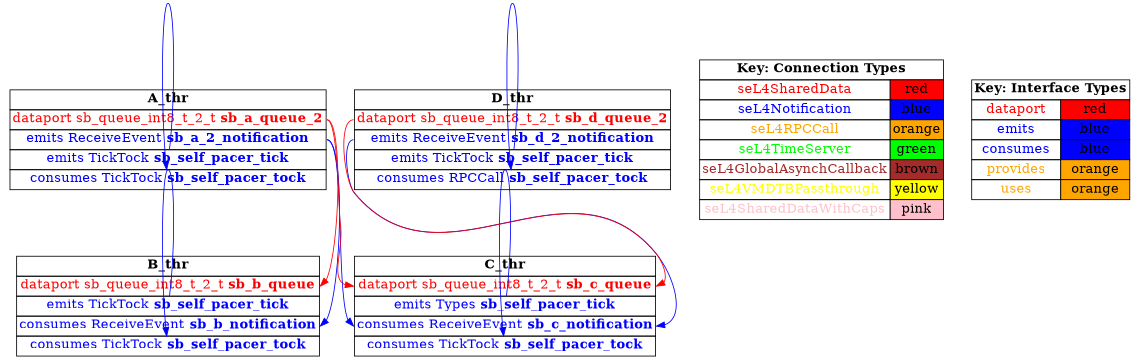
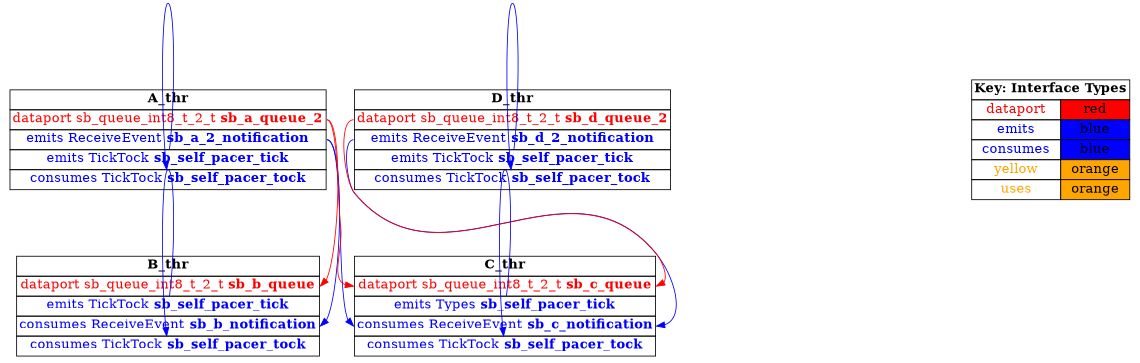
node "Key: Connection Types": removed
node "Key: Interface Types": text "provides" -> "yellow"
node "D_thr": text "consumes RPCCall" -> "consumes TickTock"
